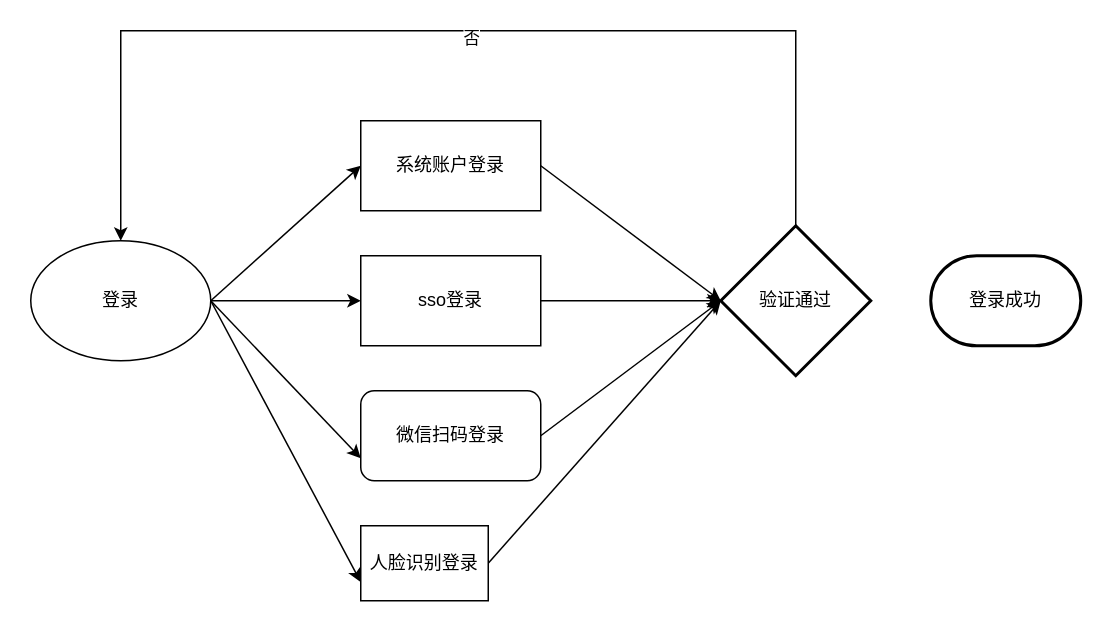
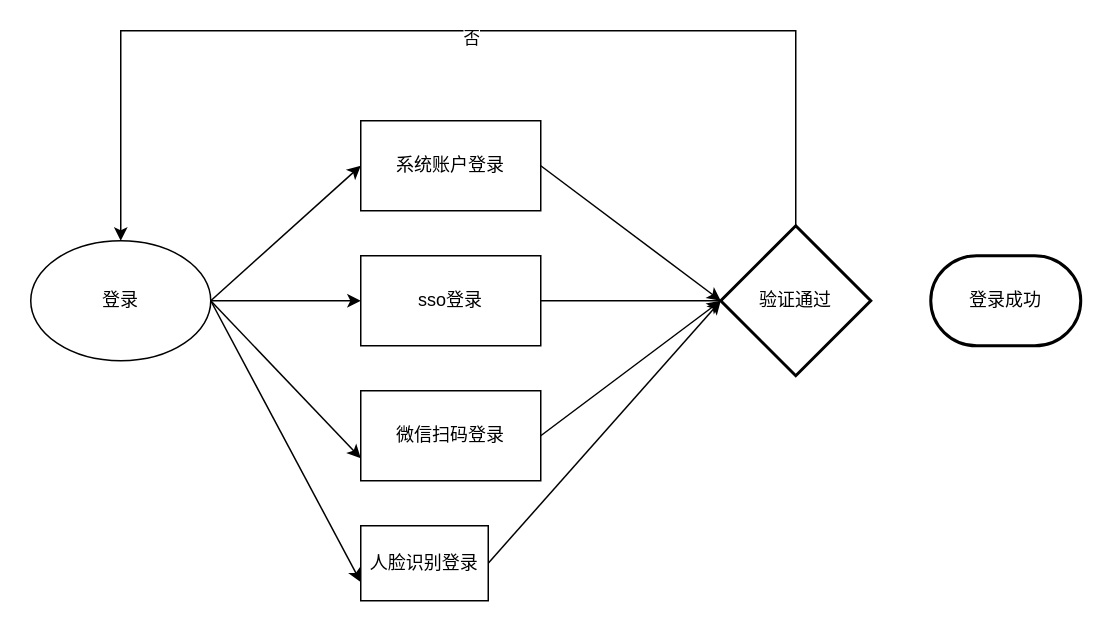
edge "sso登录" -> "验证通过": arrowhead classic -> none
node "微信扫码登录": shape rounded rectangle -> rectangle
